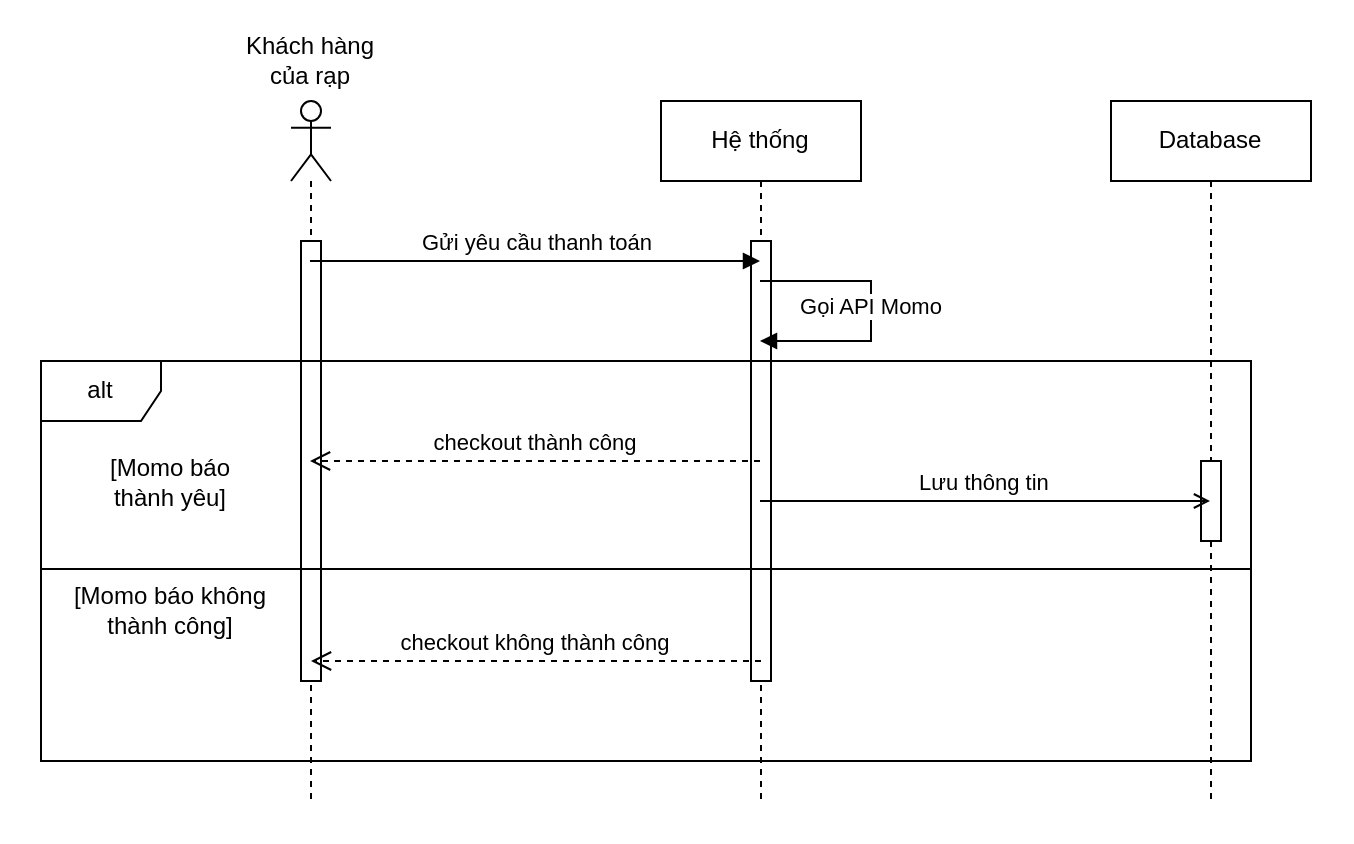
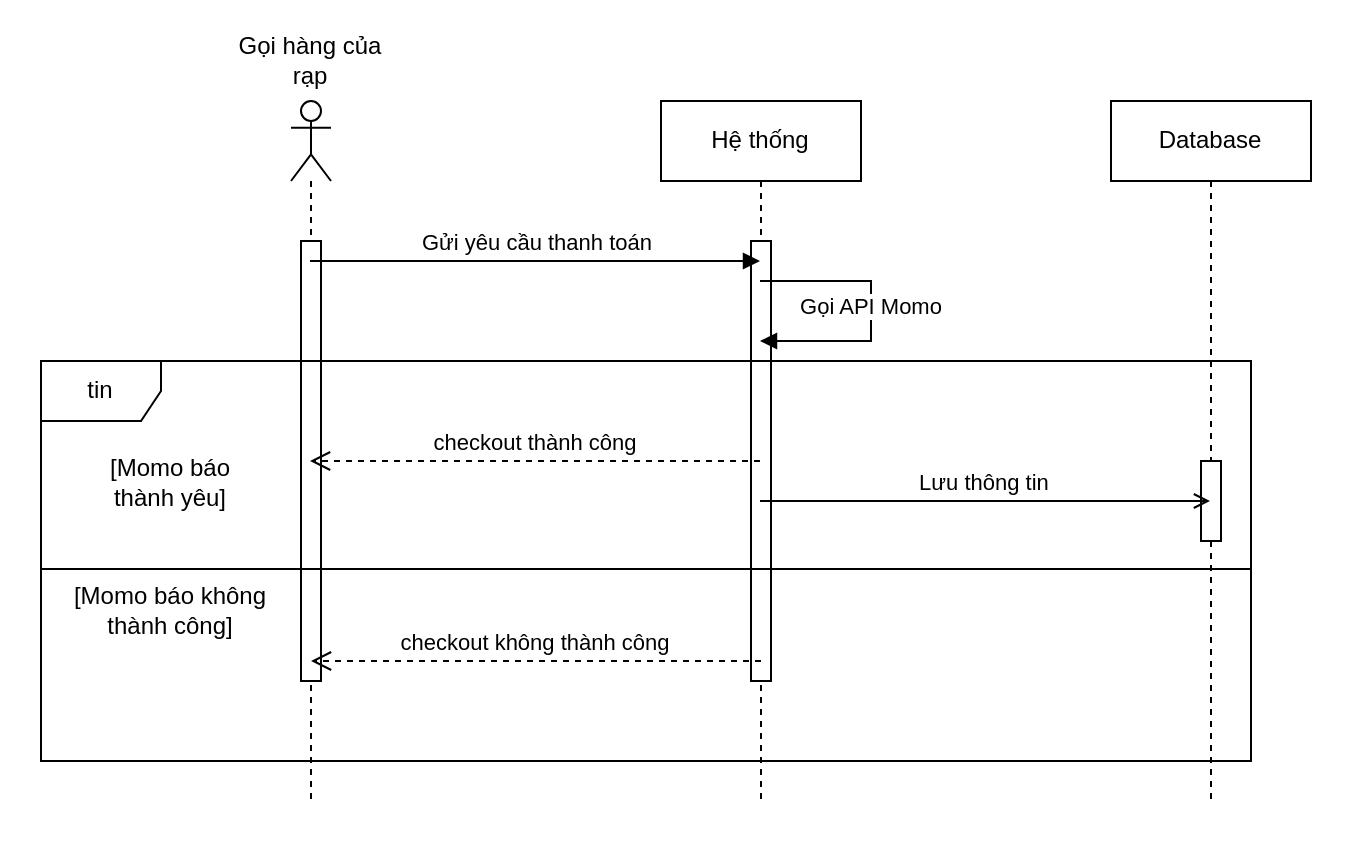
node "Khách hàng của rạp": label "Khách hàng của rạp" -> "Gọi hàng của rạp"
node "alt": label "alt" -> "tin"
